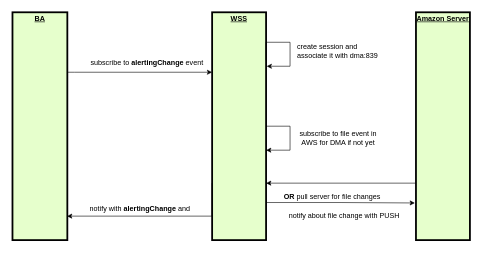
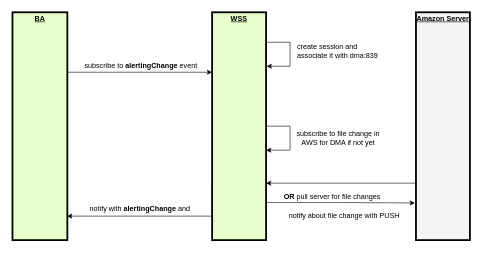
node "subscribe to alertingChange event": moved (147, 63) -> (141, 66)
node "Amazon Server": fillcolor #e6ffcc -> #f5f5f5
node "subscribe to file event in AWS for DMA if not yet": label "subscribe to file event in AWS for DMA if not yet" -> "subscribe to file change in AWS for DMA if not yet"
